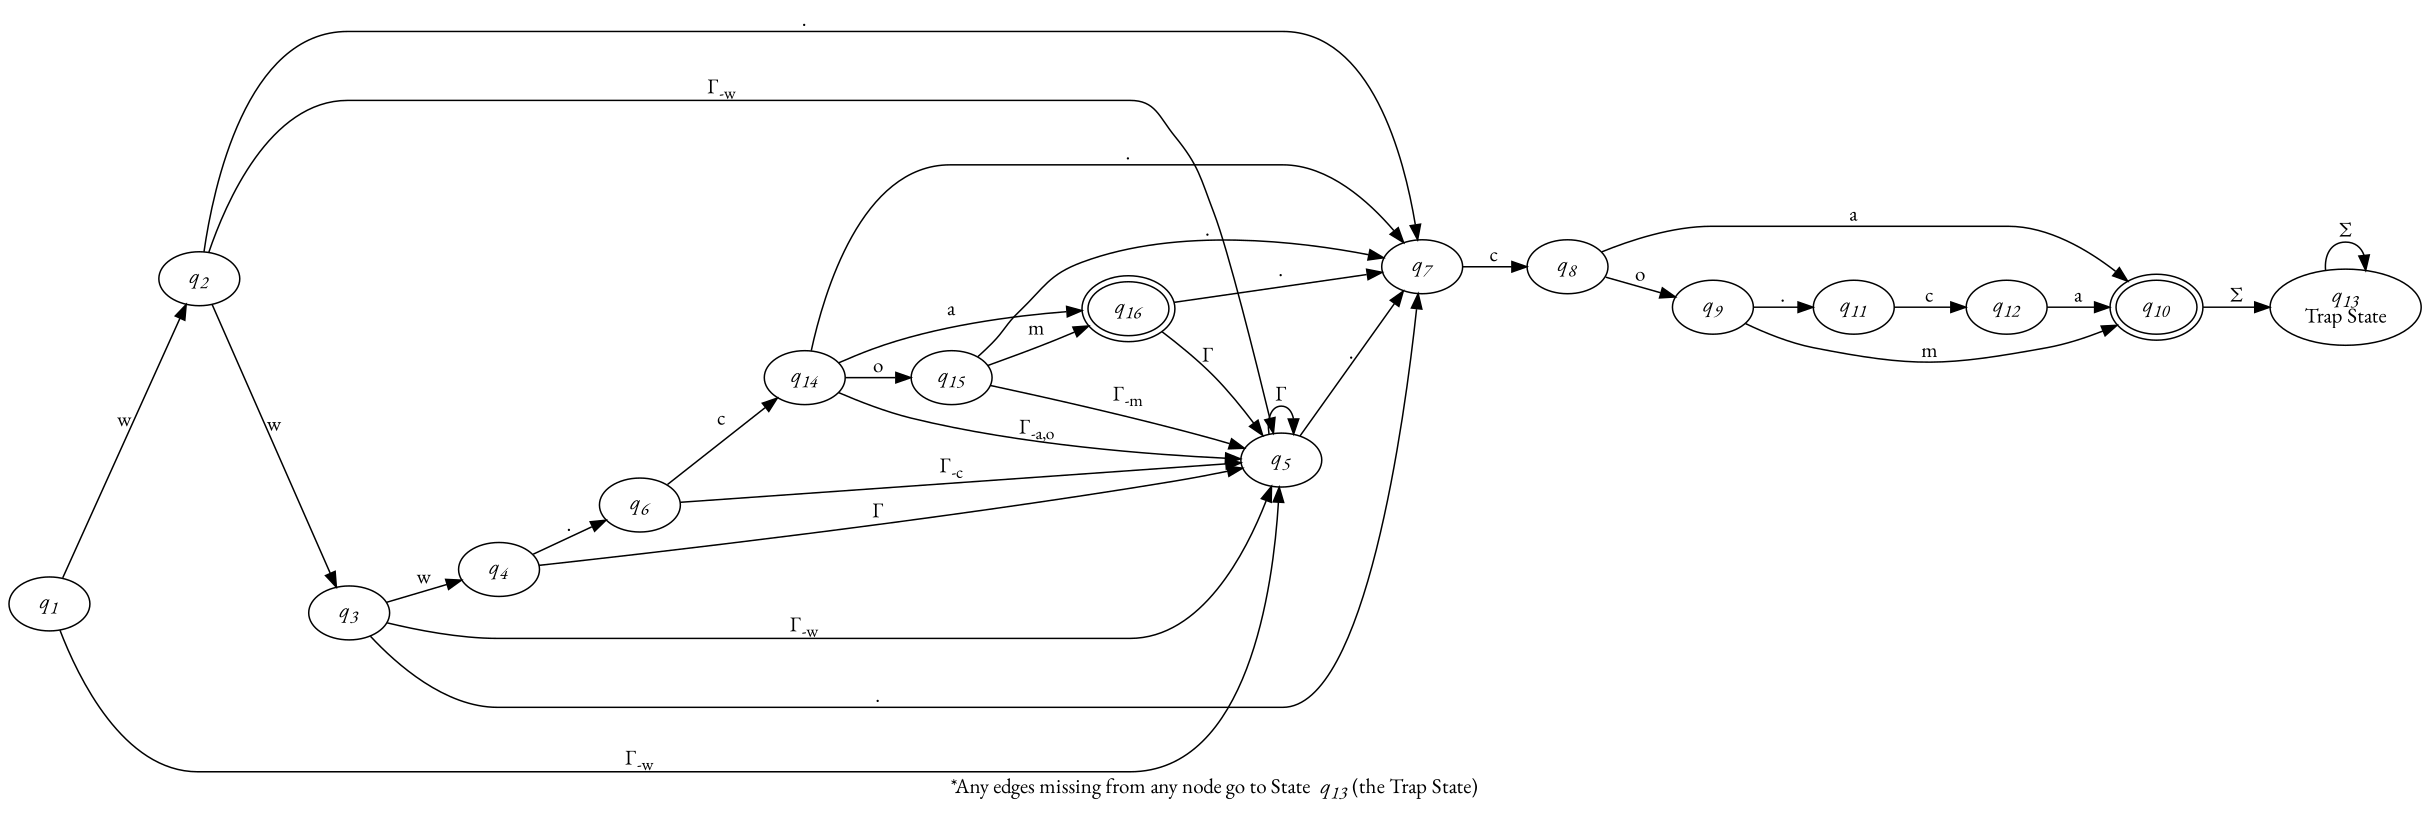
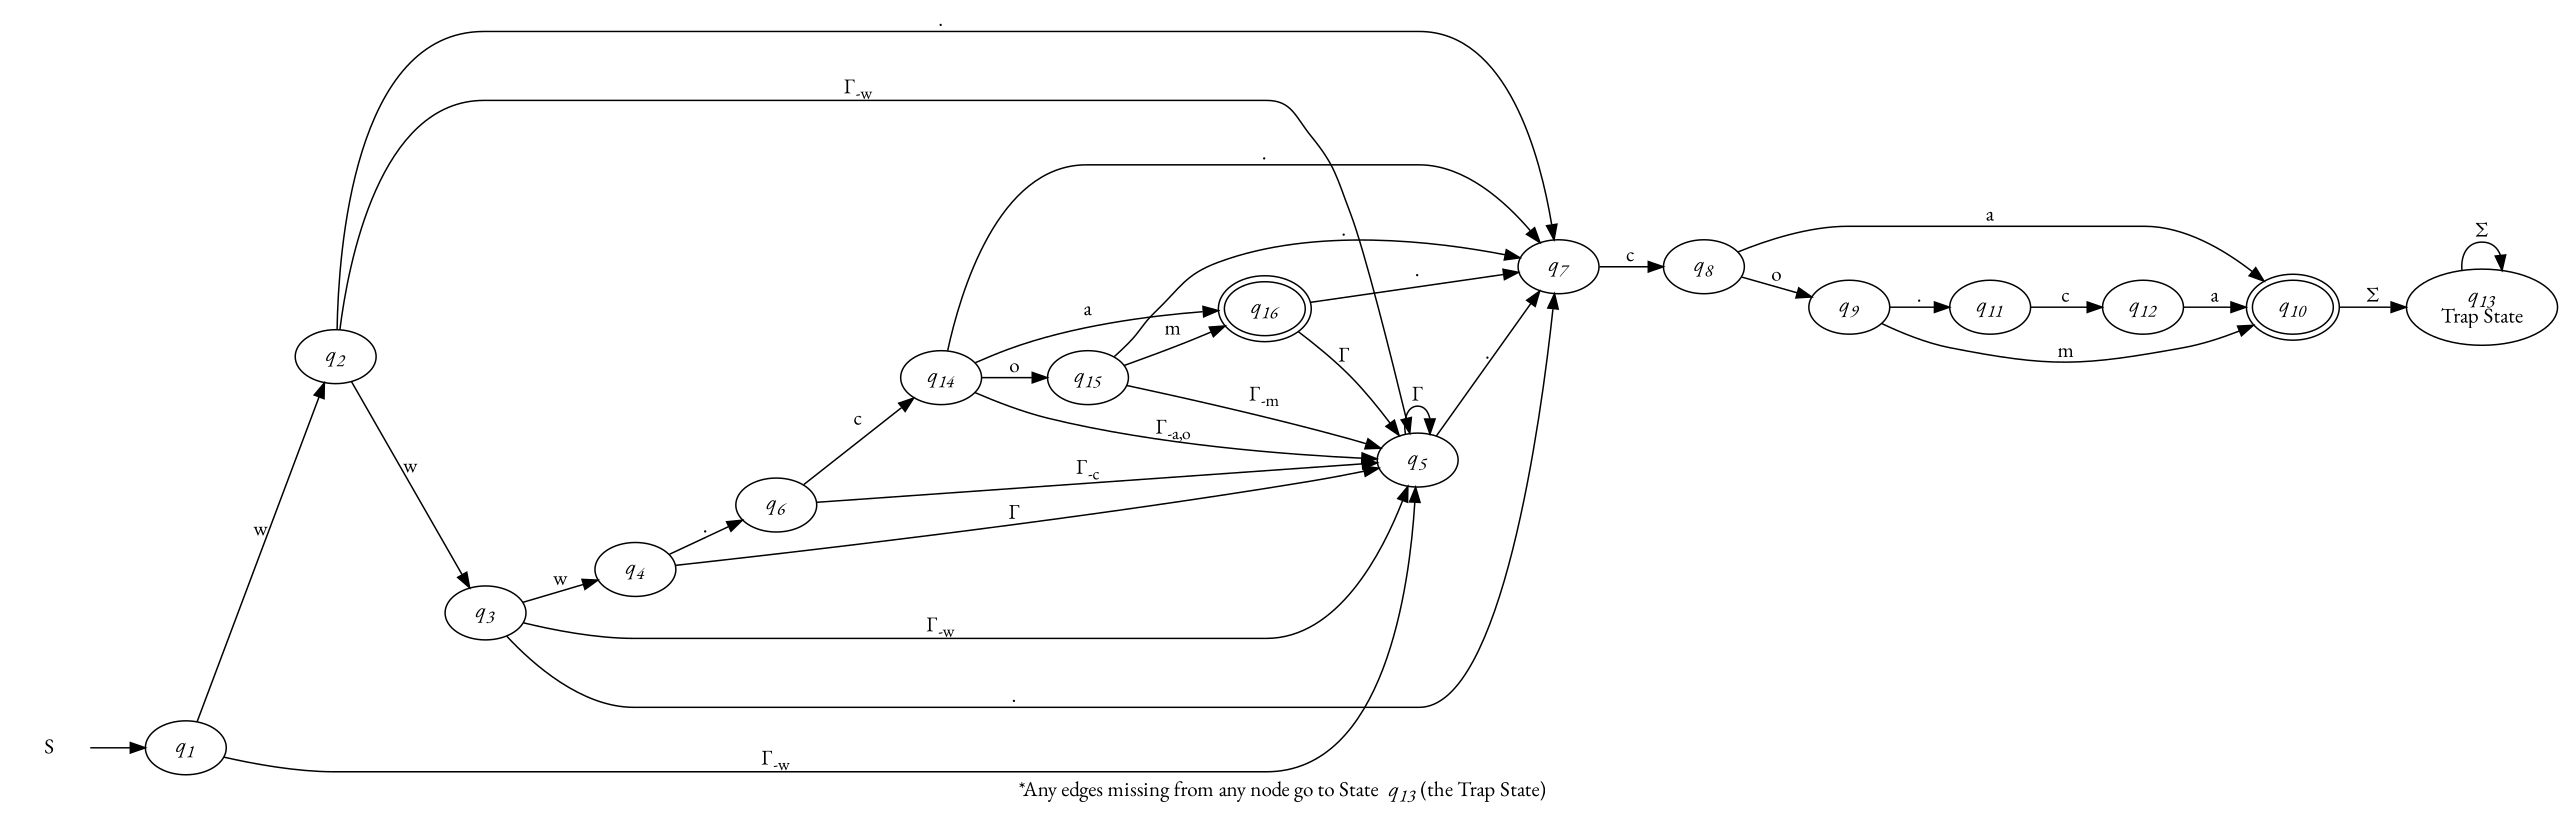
node "S": added
